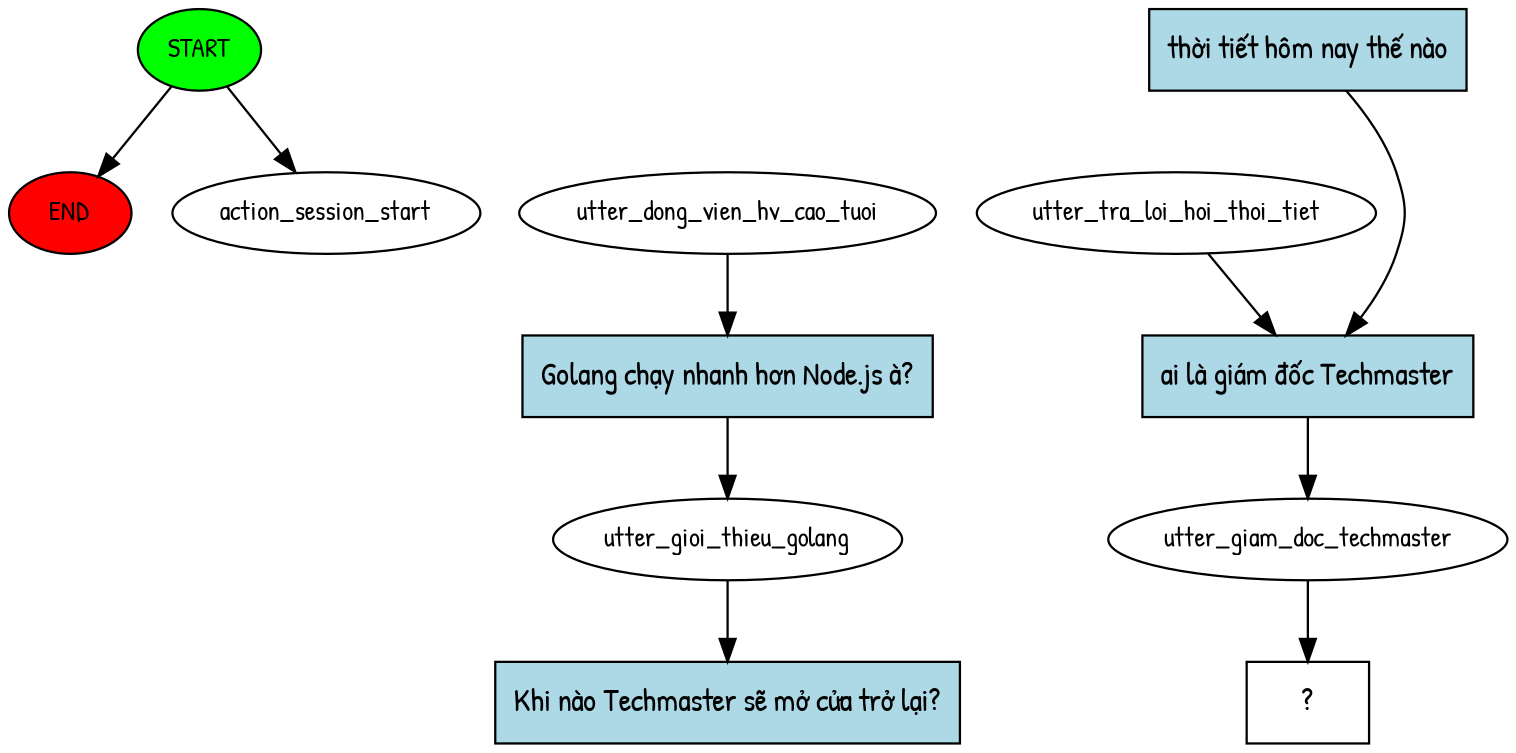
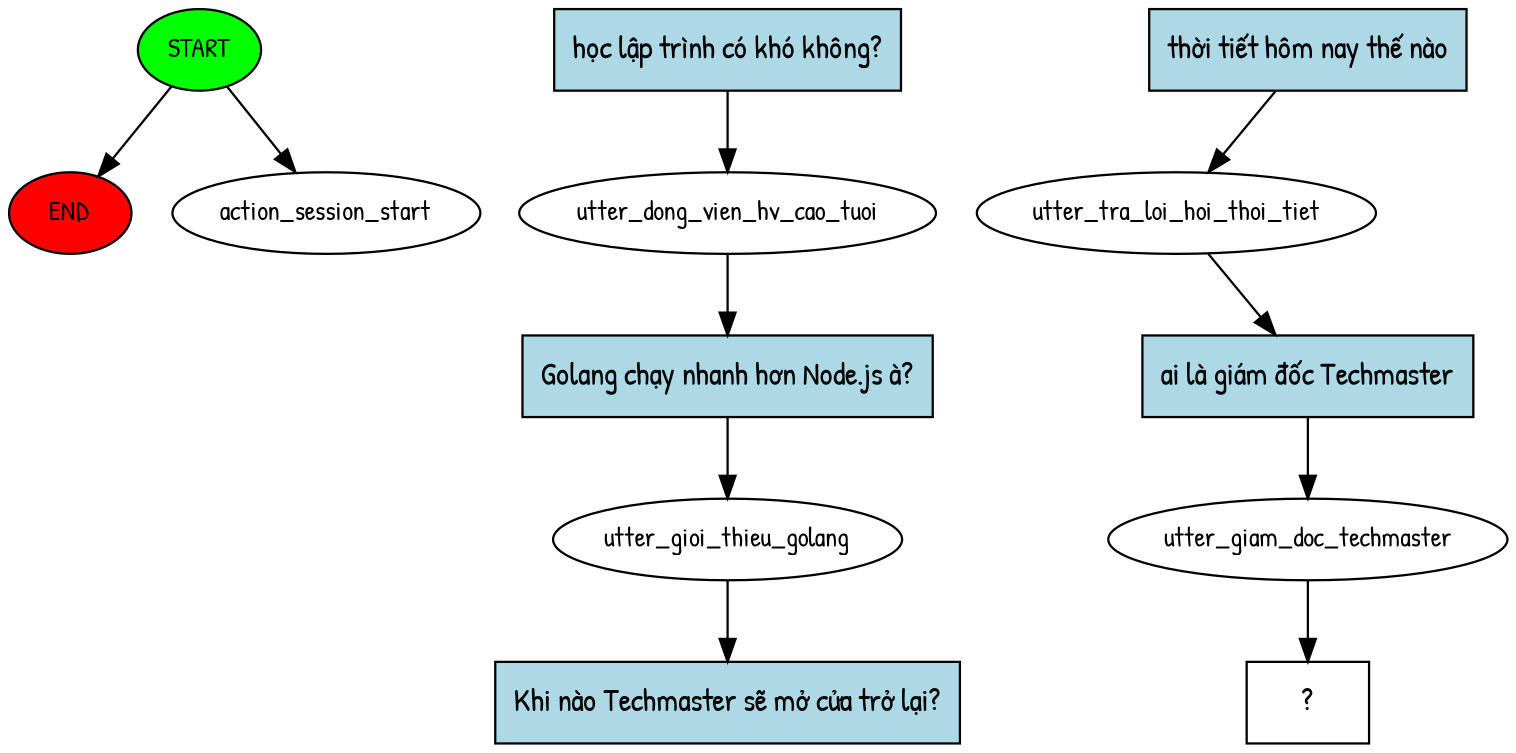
node "học lập trình có khó không?": added
edge "thời tiết hôm nay thế nào" -> "ai là giám đốc Techmaster": now "thời tiết hôm nay thế nào" -> "utter_tra_loi_hoi_thoi_tiet"
